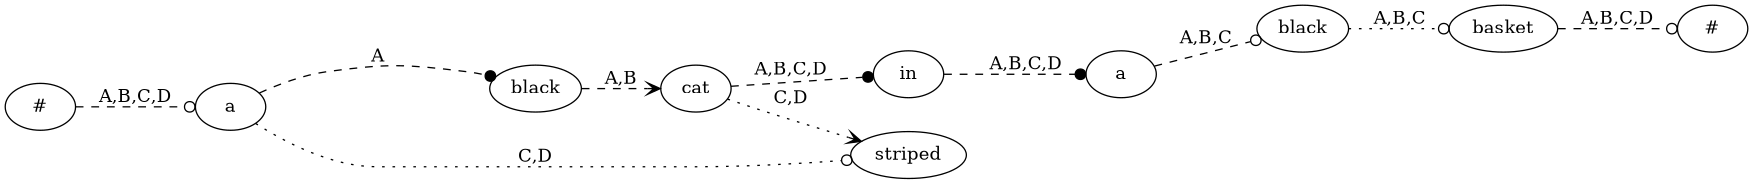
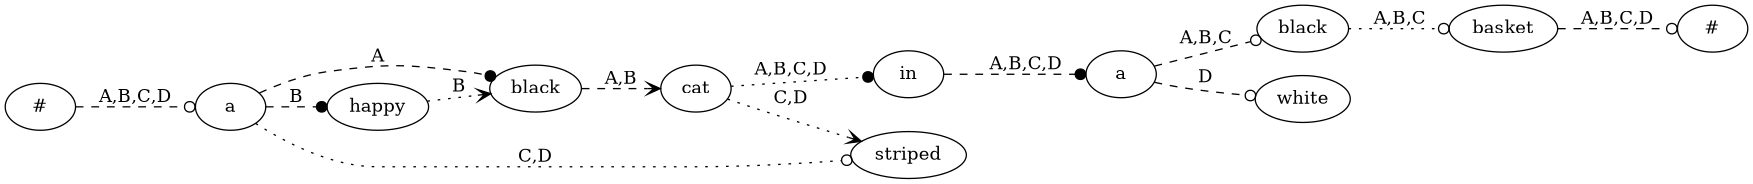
edge "cat" -> "in": style dashed -> dotted
node "white": added
node "happy": added
